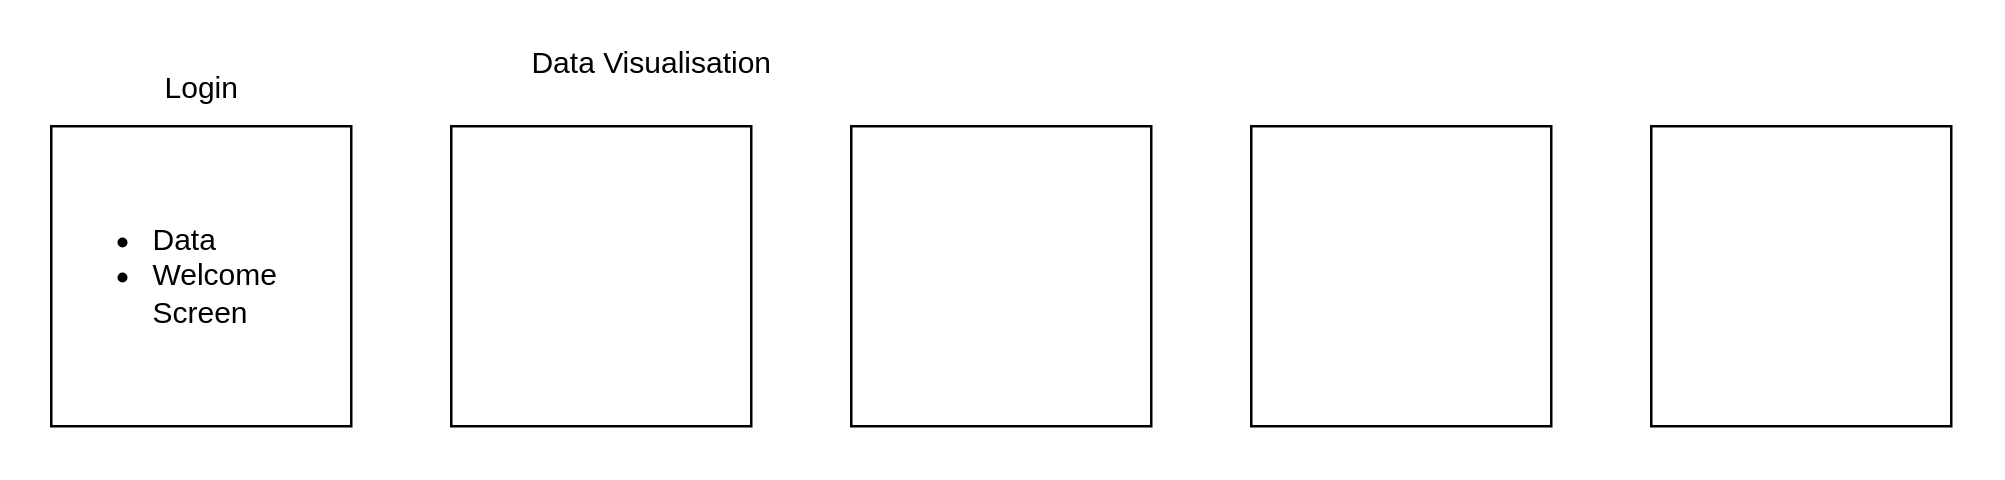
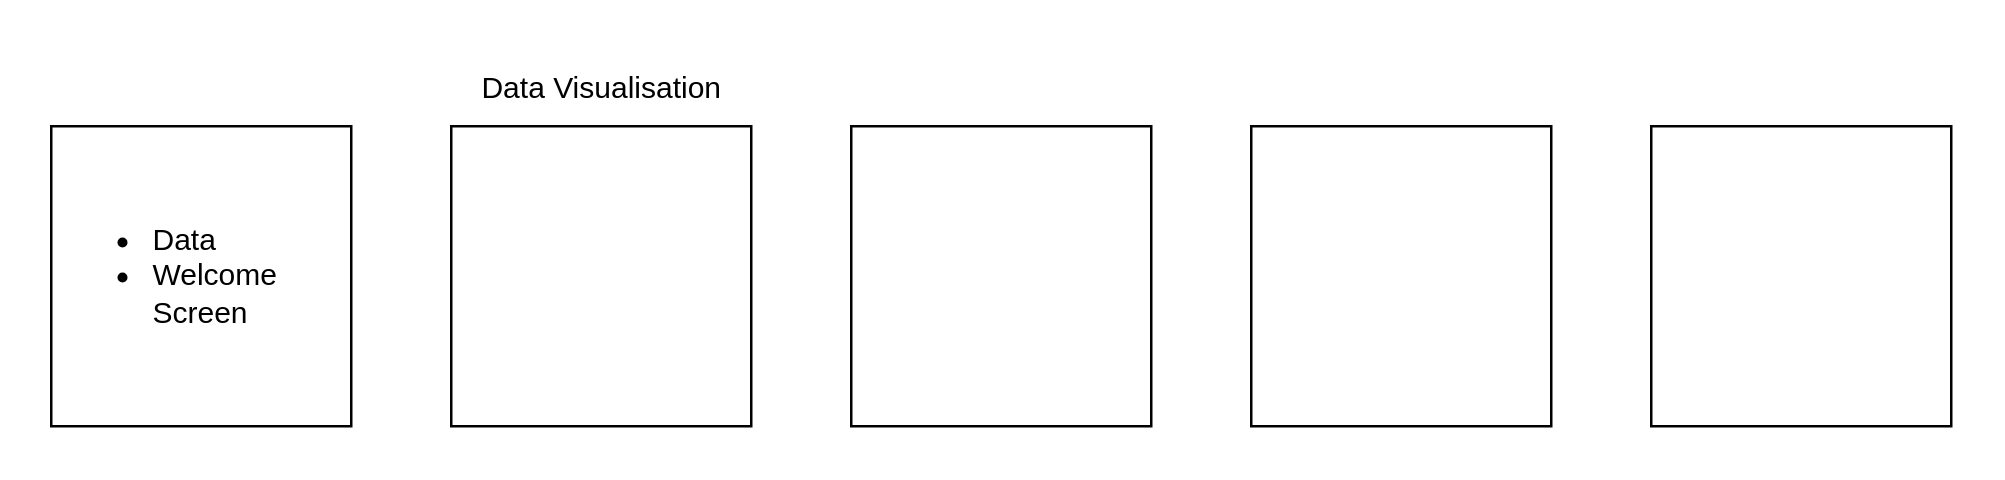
node "Data Visualisation": moved (651, 64) -> (601, 89)
node "Login": removed
